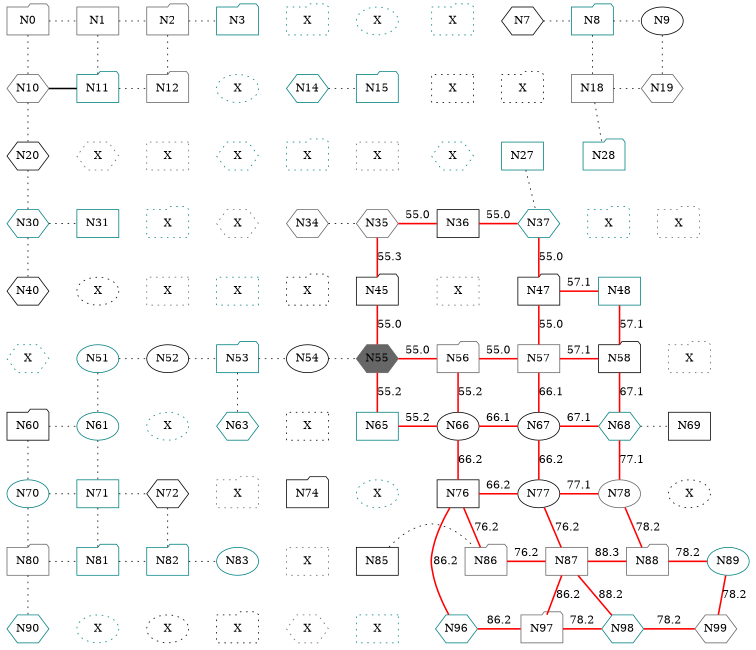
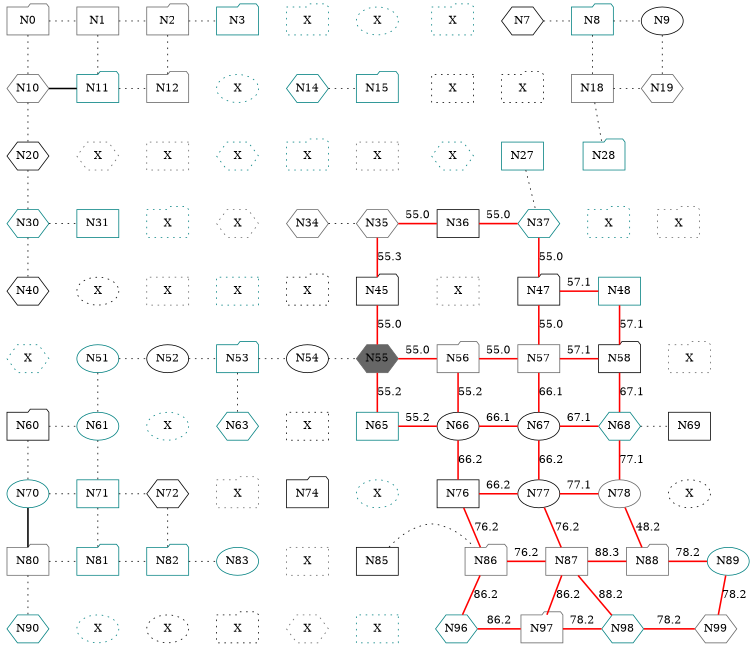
edge "N70" -- "N80": style dotted -> bold
edge "N78" -- "N88": label "78.2" -> "48.2"
edge "N76" -- "N96": now "N86" -- "N96"
